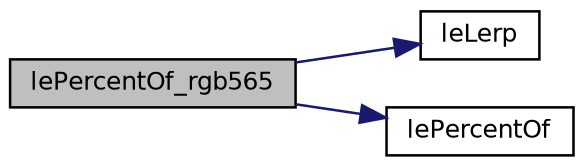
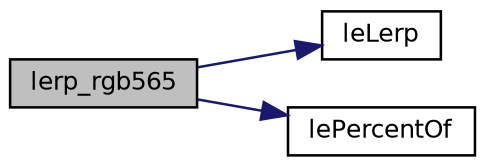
node "lePercentOf_rgb565": label "lePercentOf_rgb565" -> "lerp_rgb565"
